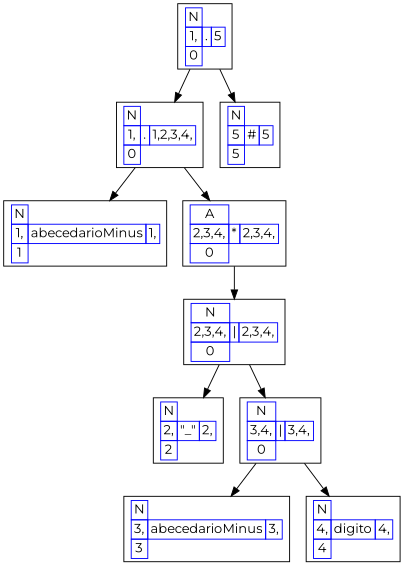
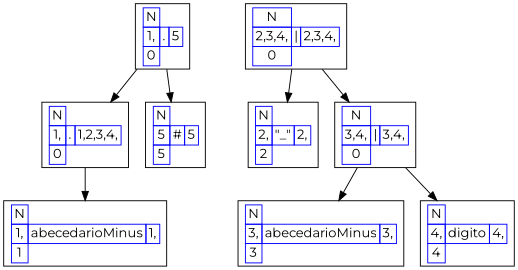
node "A": removed
